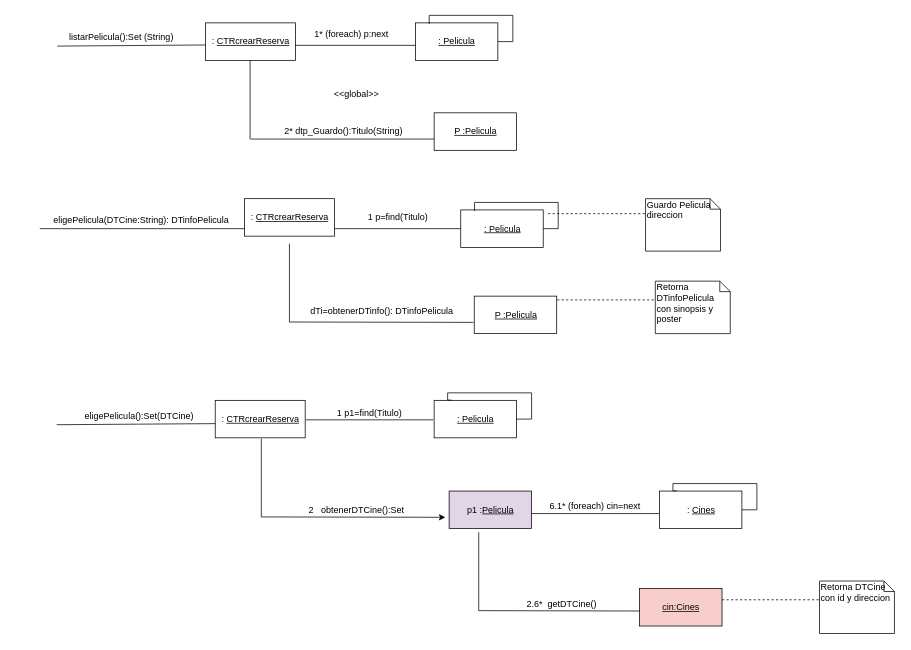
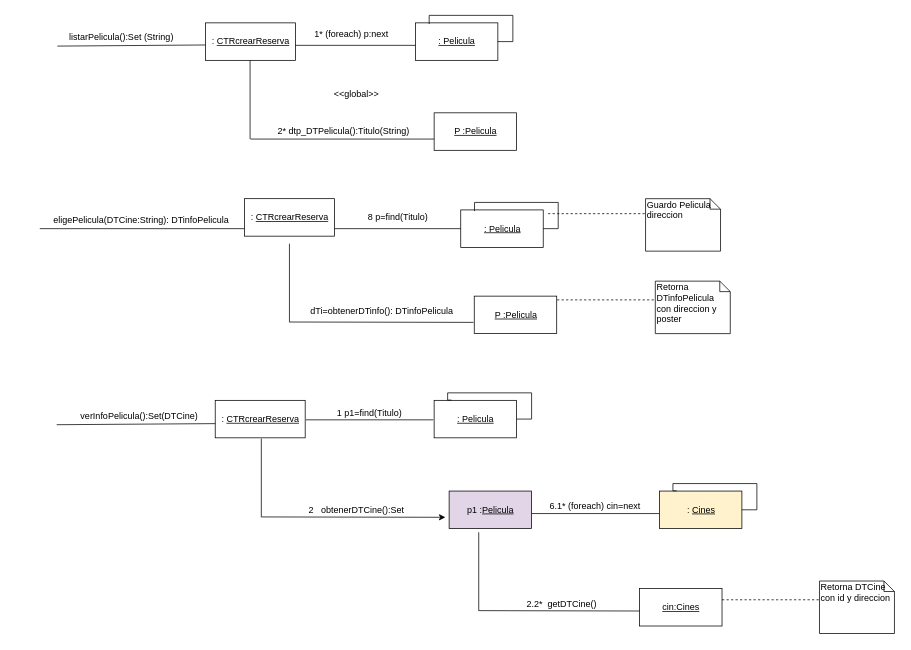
node "2* dtp_Guardo():Titulo(String)": label "2* dtp_Guardo():Titulo(String)" -> "2* dtp_DTPelicula():Titulo(String)"
node "1 p=find(Titulo)": label "1 p=find(Titulo)" -> "8 p=find(Titulo)"
node "Retorna DTinfoPelicula con sinopsis y poster": label "Retorna DTinfoPelicula con sinopsis y poster" -> "Retorna DTinfoPelicula con direccion y poster"
node "eligePelicula():Set(DTCine)": label "eligePelicula():Set(DTCine)" -> "verInfoPelicula():Set(DTCine)"
node ": Cines": fillcolor #ffffff -> #fff2cc
node "2.6* getDTCine()": label "2.6* getDTCine()" -> "2.2* getDTCine()"
node "cin:Cines": fillcolor #f8cecc -> #ffffff
